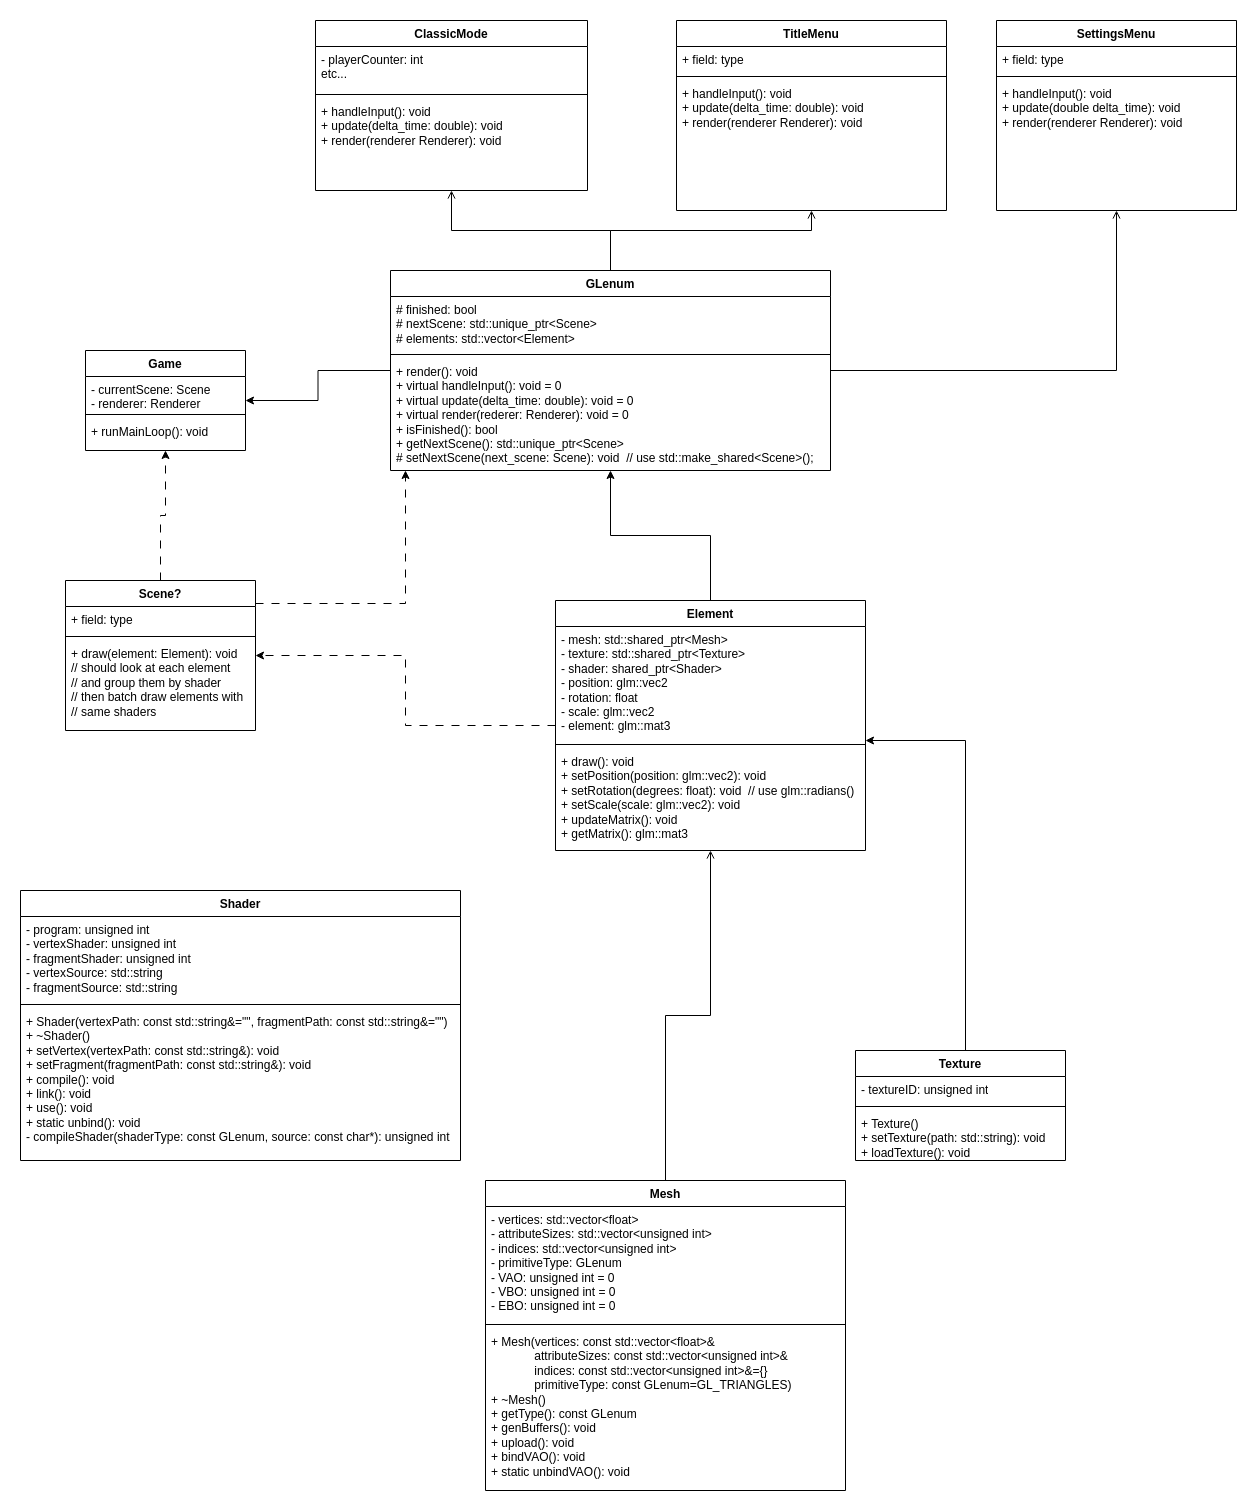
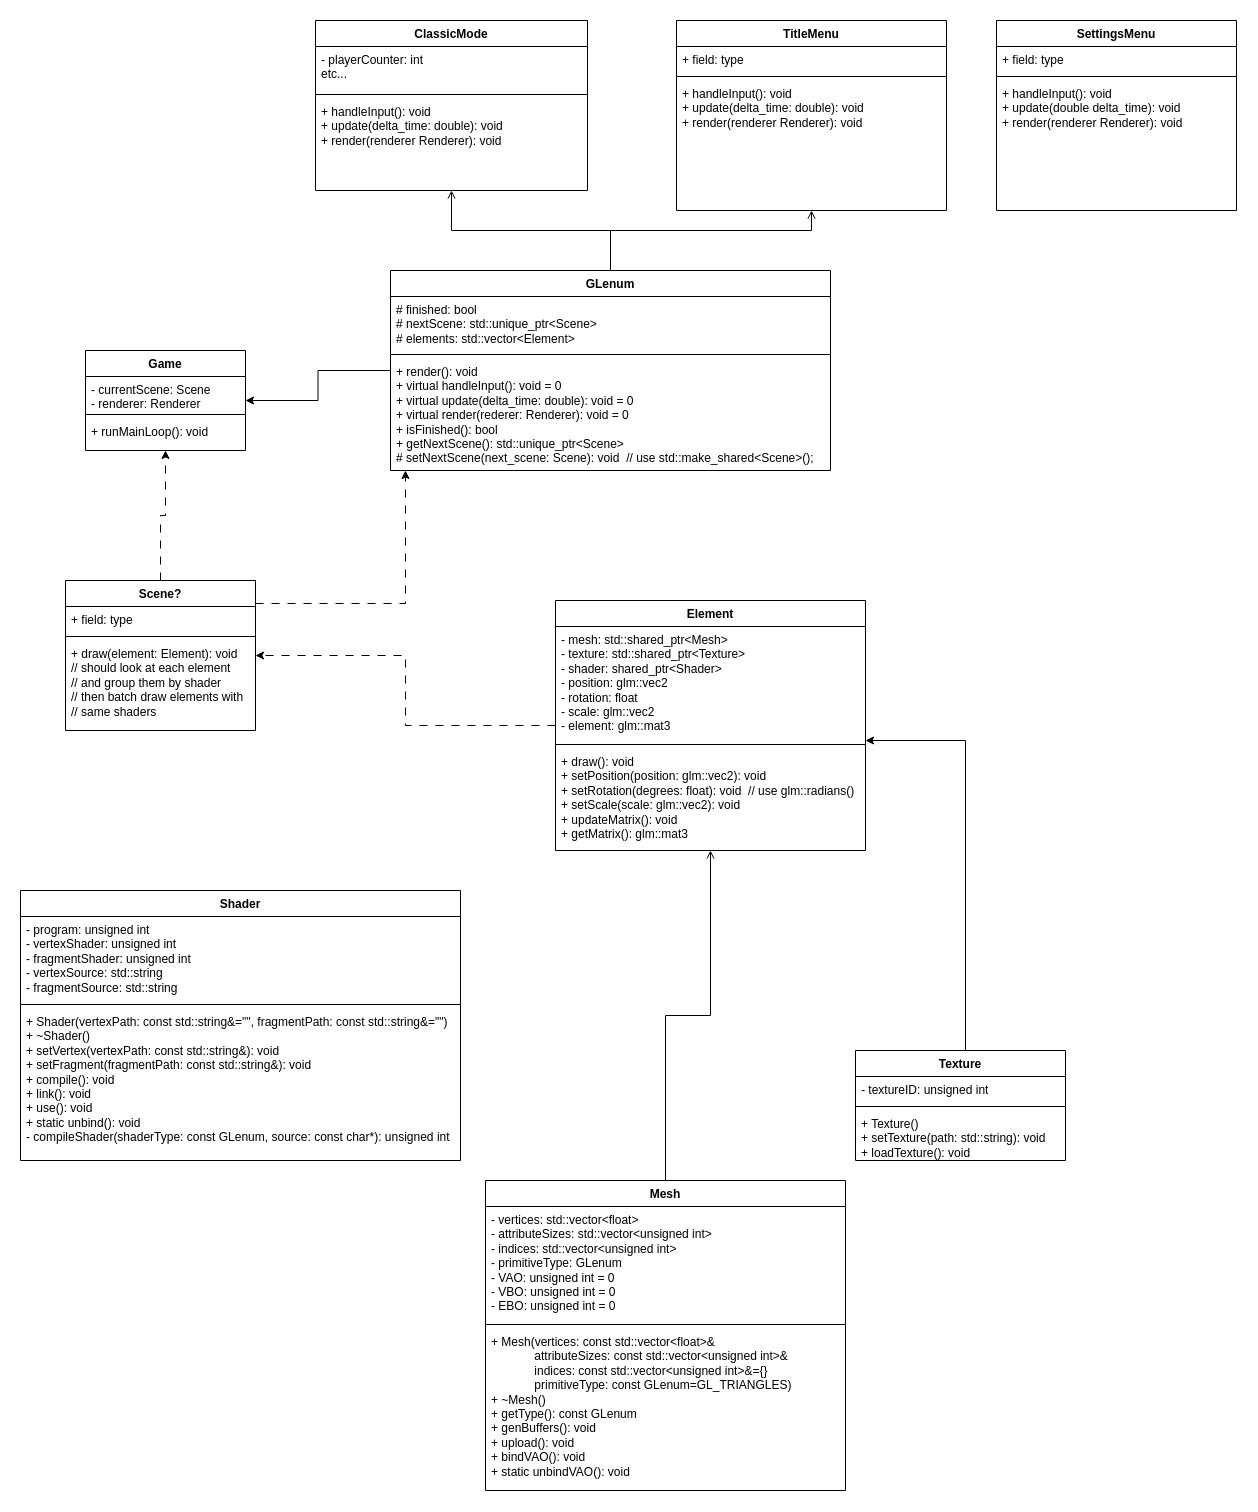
edge "GLenum" -> "SettingsMenu": removed
edge "Element" -> "GLenum": removed
